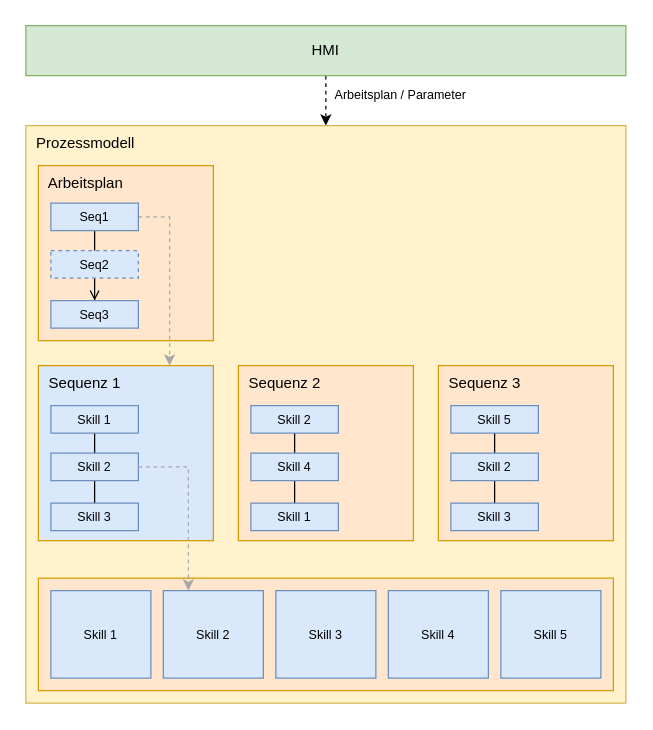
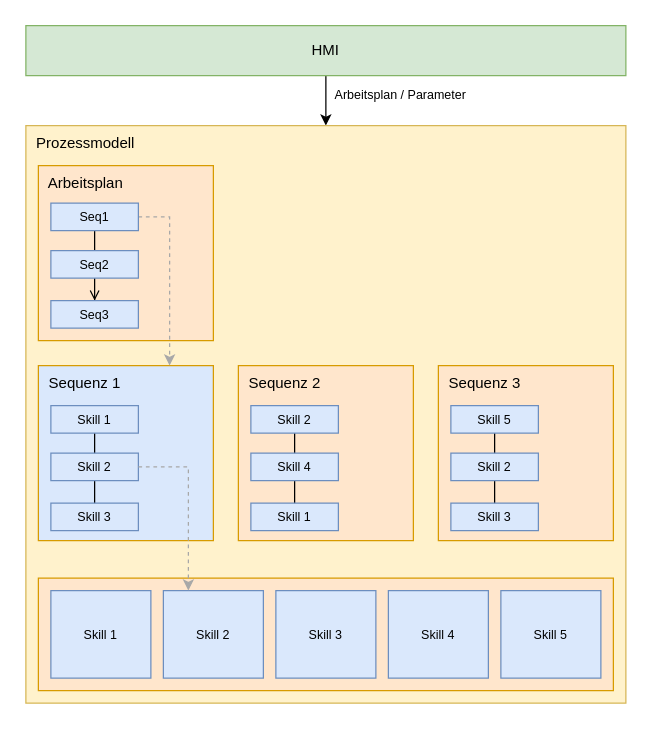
edge "HMI" -> "Prozessmodell": style dashed -> solid
node "Seq2": style dashed -> solid
